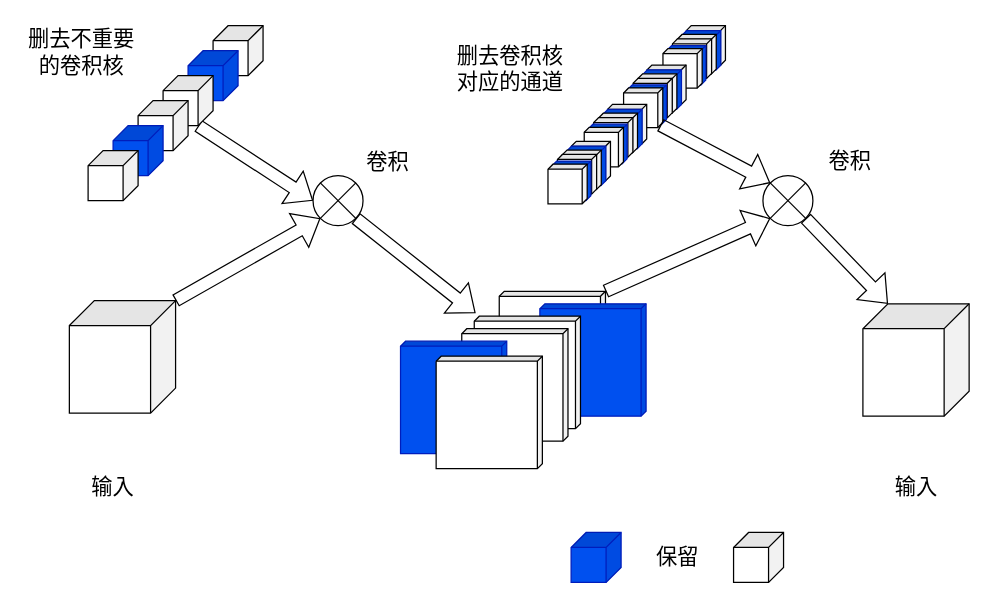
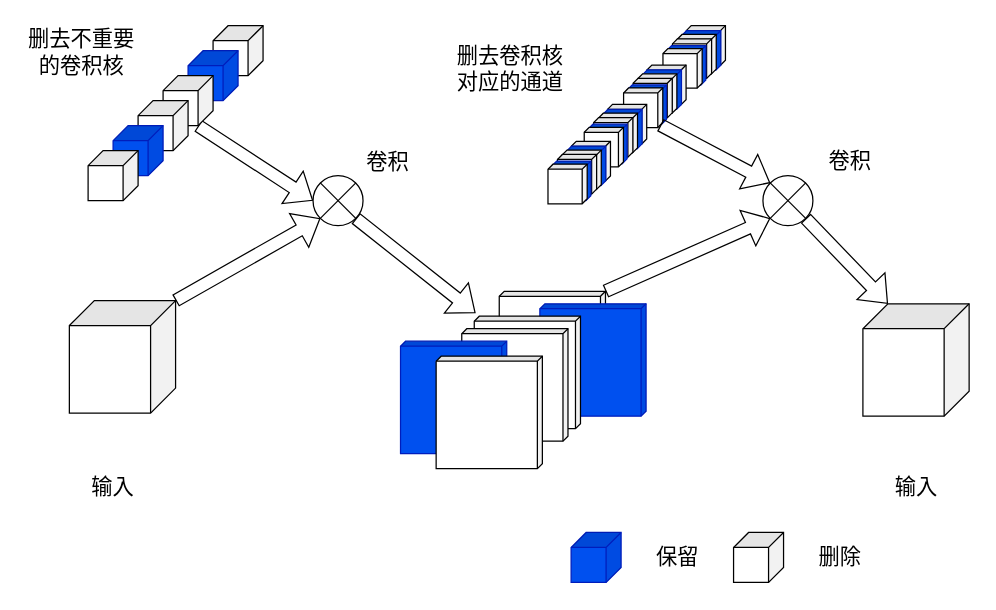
node "删除": added
